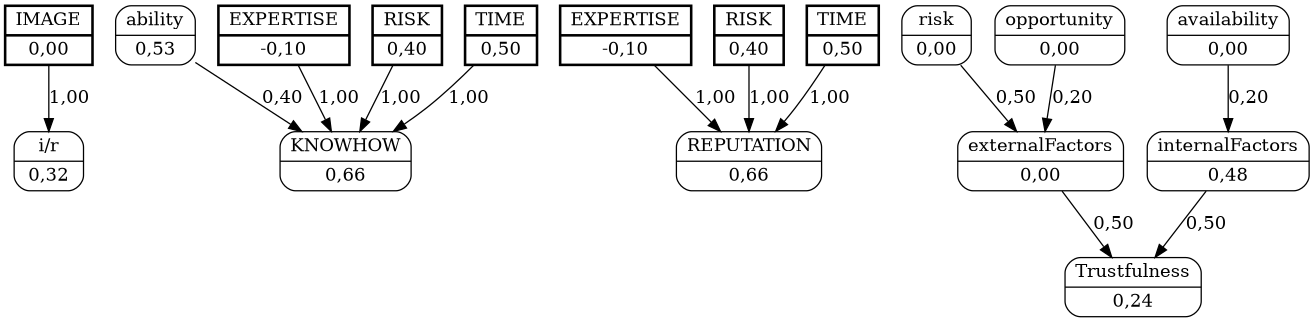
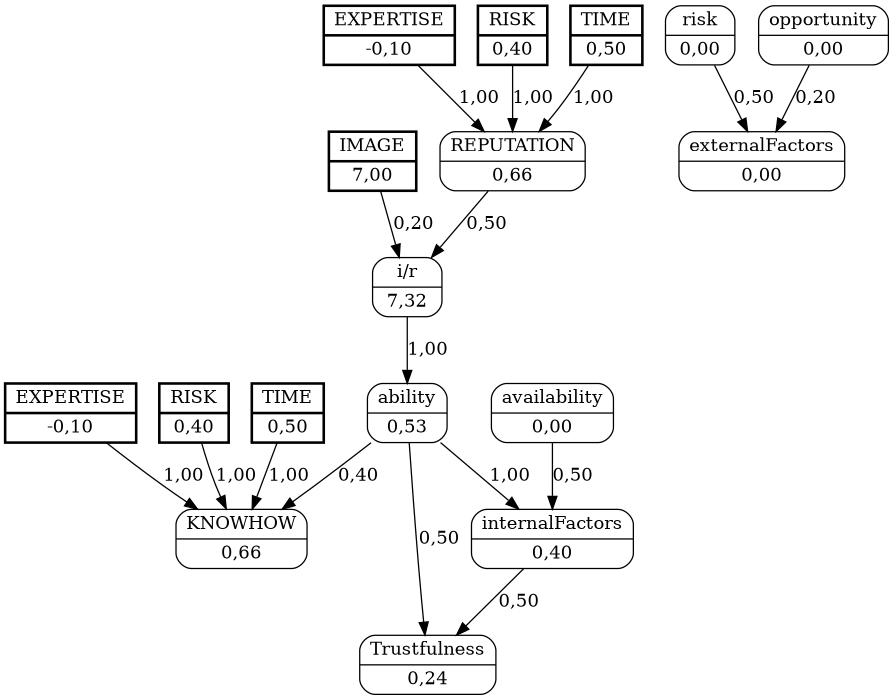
node "IMAGE": text "0,00" -> "7,00"
edge "IMAGE" -> "i/r": label "1,00" -> "0,20"
edge "availability" -> "internalFactors": label "0,20" -> "0,50"
node "i/r": text "0,32" -> "7,32"
node "internalFactors": text "0,48" -> "0,40"
edge "REPUTATION" -> "i/r": added, label "0,50"
edge "externalFactors" -> "Trustfulness": now "ability" -> "Trustfulness"
edge "i/r" -> "ability": added, label "1,00"
edge "ability" -> "internalFactors": added, label "1,00"
